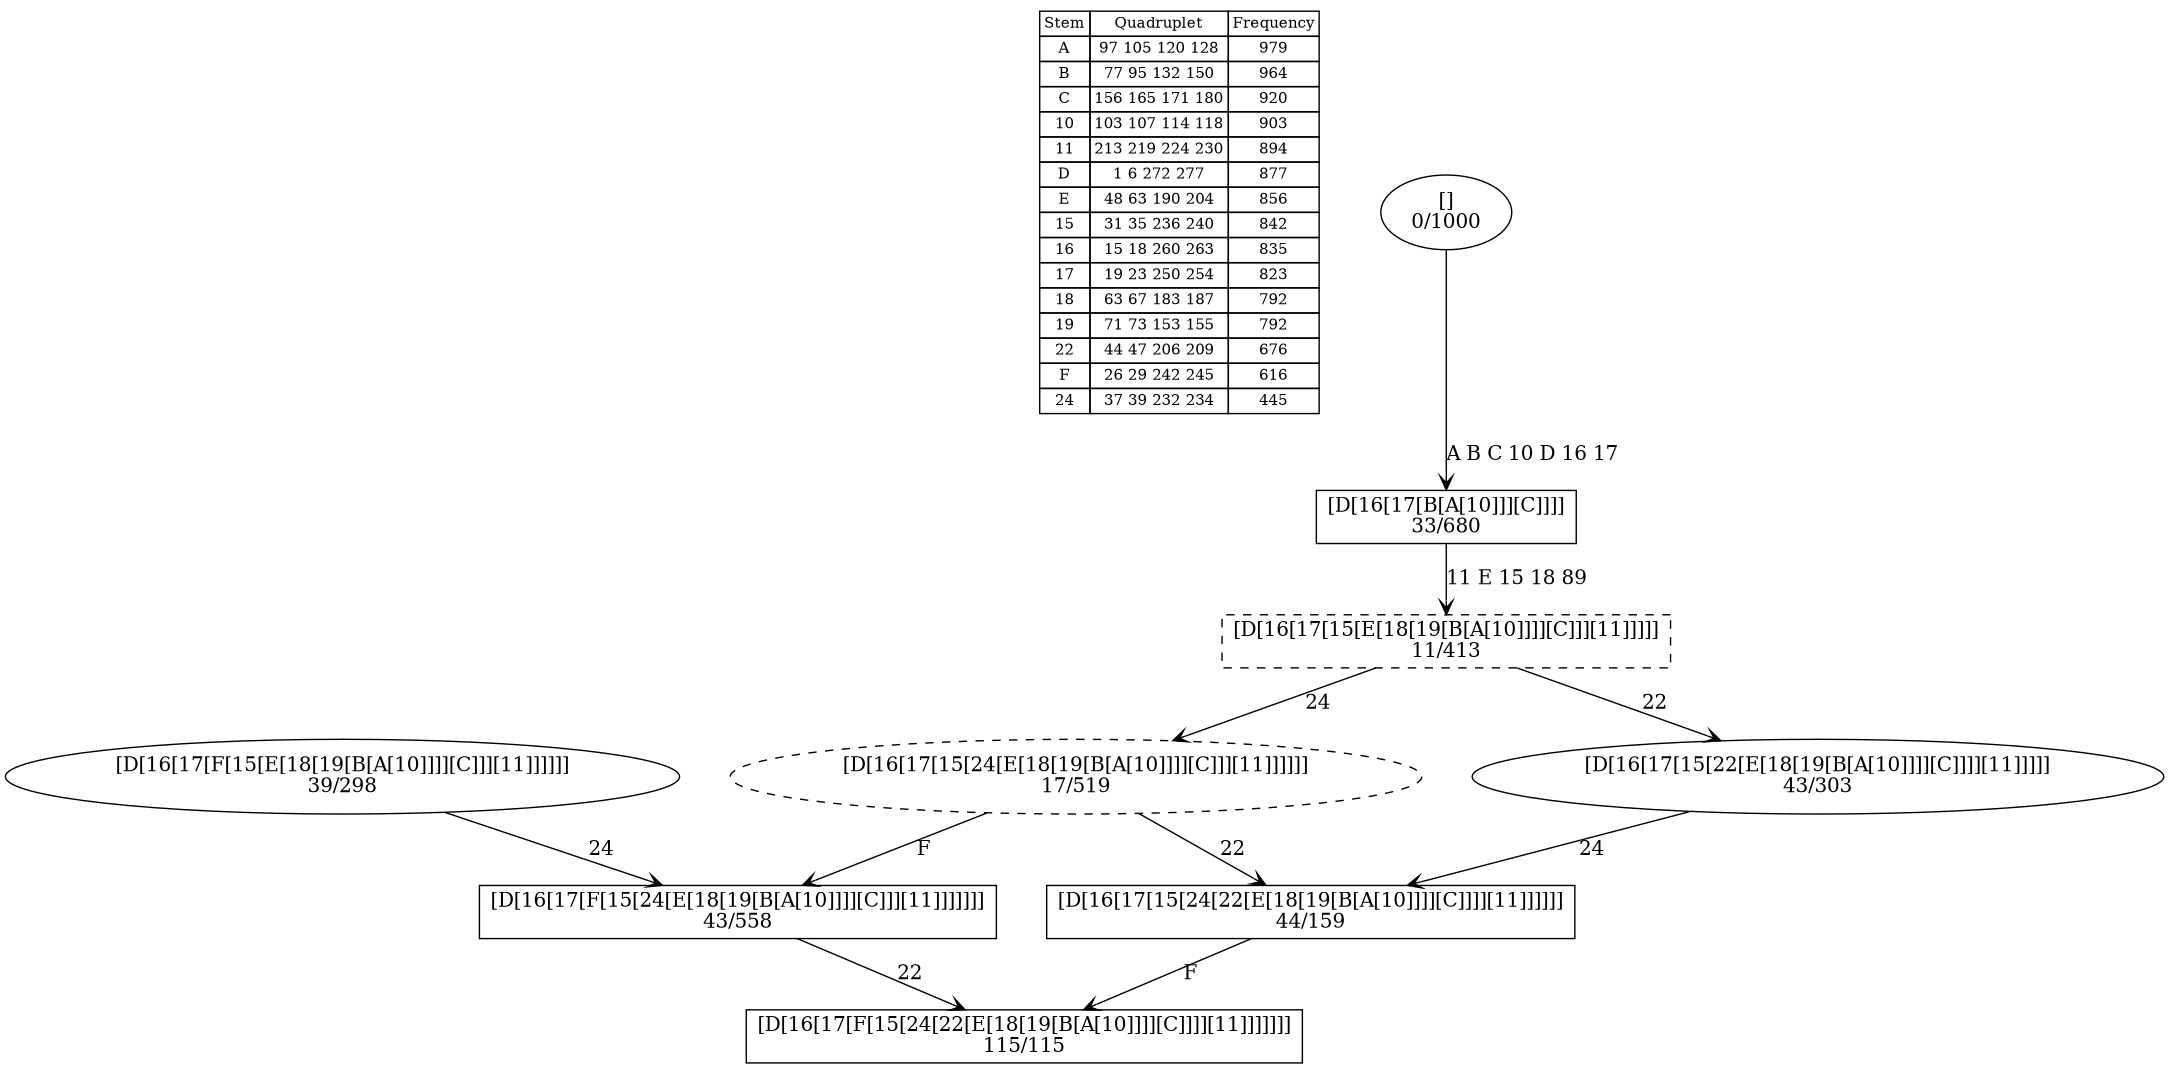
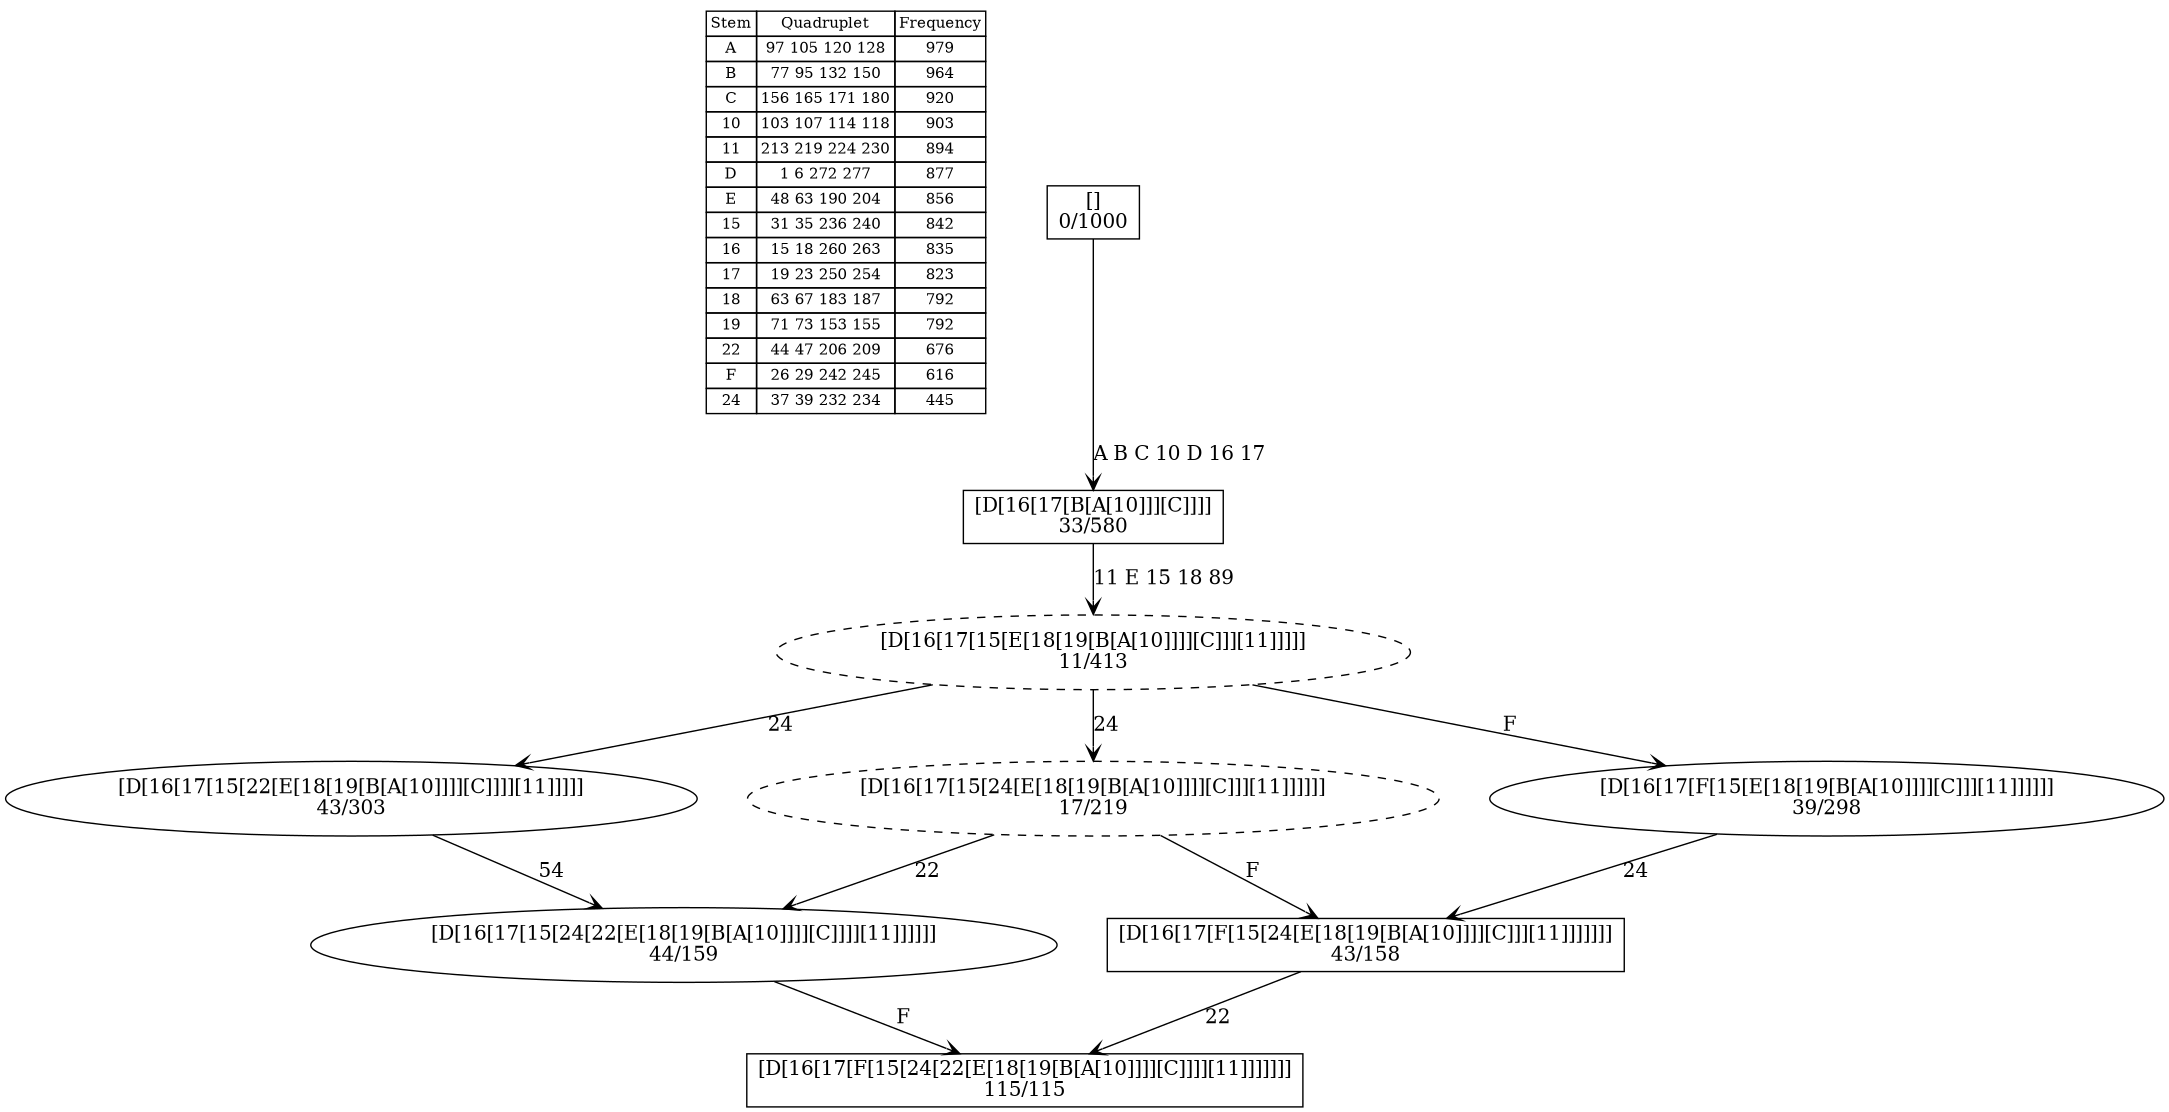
node "[] 0/1000": shape ellipse -> box
node "[D[16[17[B[A[10]]][C]]]] 33/680": label "[D[16[17[B[A[10]]][C]]]] 33/680" -> "[D[16[17[B[A[10]]][C]]]] 33/580"
node "[D[16[17[15[E[18[19[B[A[10]]]][C]]][11]]]]] 11/413": shape box -> ellipse
edge "[D[16[17[15[E[18[19[B[A[10]]]][C]]][11]]]]] 11/413" -> "[D[16[17[15[22[E[18[19[B[A[10]]]][C]]]][11]]]]] 43/303": label "22 " -> "24 "
edge "[D[16[17[15[E[18[19[B[A[10]]]][C]]][11]]]]] 11/413" -> "[D[16[17[F[15[E[18[19[B[A[10]]]][C]]][11]]]]]] 39/298": added, label "F"
node "[D[16[17[15[24[E[18[19[B[A[10]]]][C]]][11]]]]]] 17/519": label "[D[16[17[15[24[E[18[19[B[A[10]]]][C]]][11]]]]]] 17/519" -> "[D[16[17[15[24[E[18[19[B[A[10]]]][C]]][11]]]]]] 17/219"
edge "[D[16[17[15[22[E[18[19[B[A[10]]]][C]]]][11]]]]] 43/303" -> "[D[16[17[15[24[22[E[18[19[B[A[10]]]][C]]]][11]]]]]] 44/159": label "24 " -> "54 "
node "[D[16[17[F[15[24[E[18[19[B[A[10]]]][C]]][11]]]]]]] 43/558": label "[D[16[17[F[15[24[E[18[19[B[A[10]]]][C]]][11]]]]]]] 43/558" -> "[D[16[17[F[15[24[E[18[19[B[A[10]]]][C]]][11]]]]]]] 43/158"
node "[D[16[17[15[24[22[E[18[19[B[A[10]]]][C]]]][11]]]]]] 44/159": shape box -> ellipse
